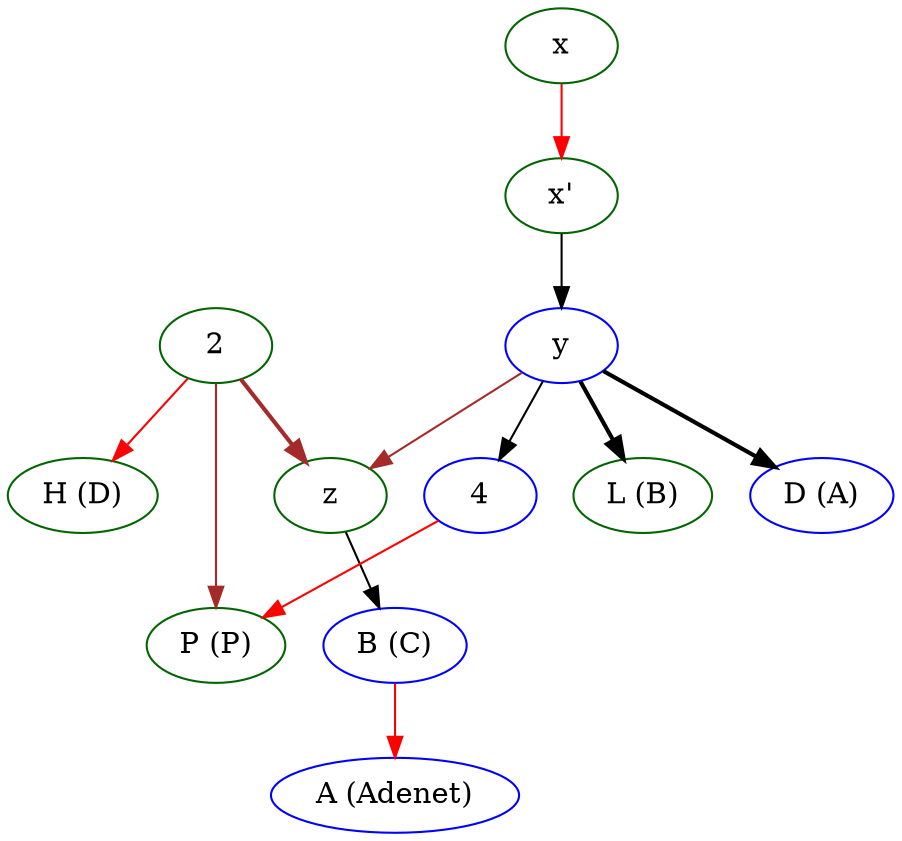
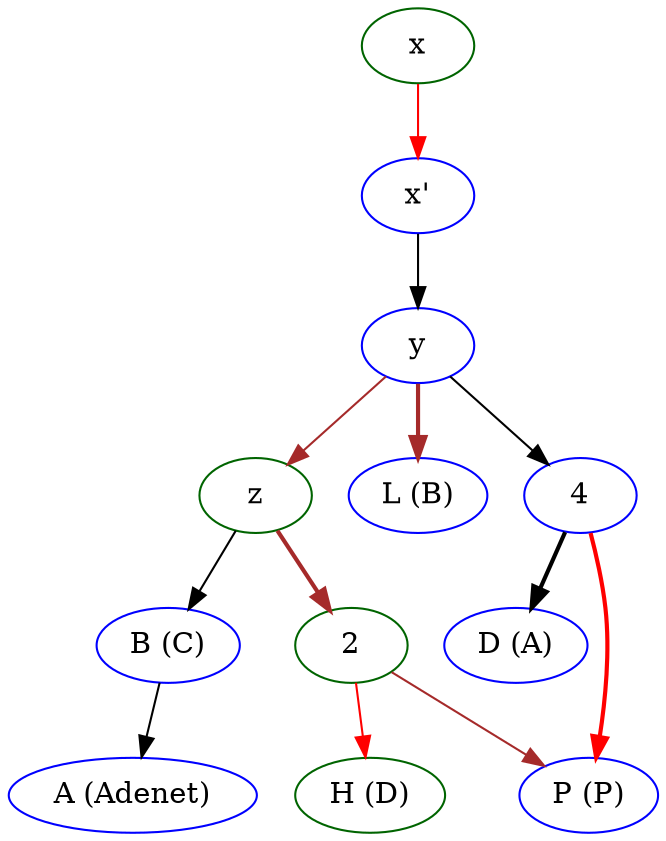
node "x'": color darkgreen -> blue
edge "y" -> "L (B)": color black -> brown
edge "2" -> "z": reversed
edge "y" -> "D (A)": now "4" -> "D (A)"
node "L (B)": color darkgreen -> blue
edge "4" -> "P (P)": style solid -> bold
node "P (P)": color darkgreen -> blue
edge "B (C)" -> "A (Adenet)": color red -> black
